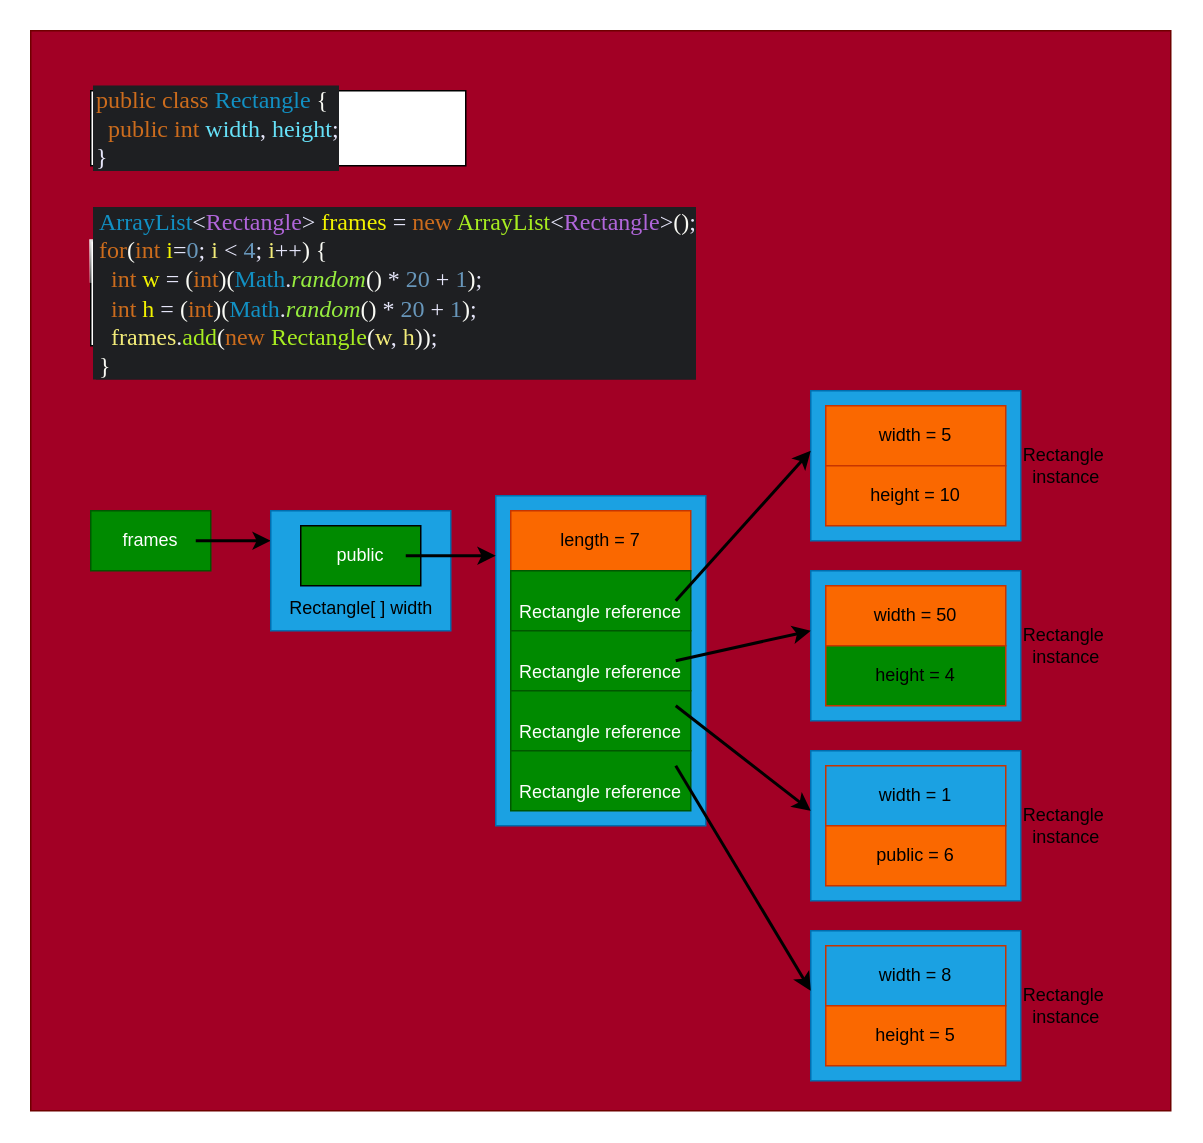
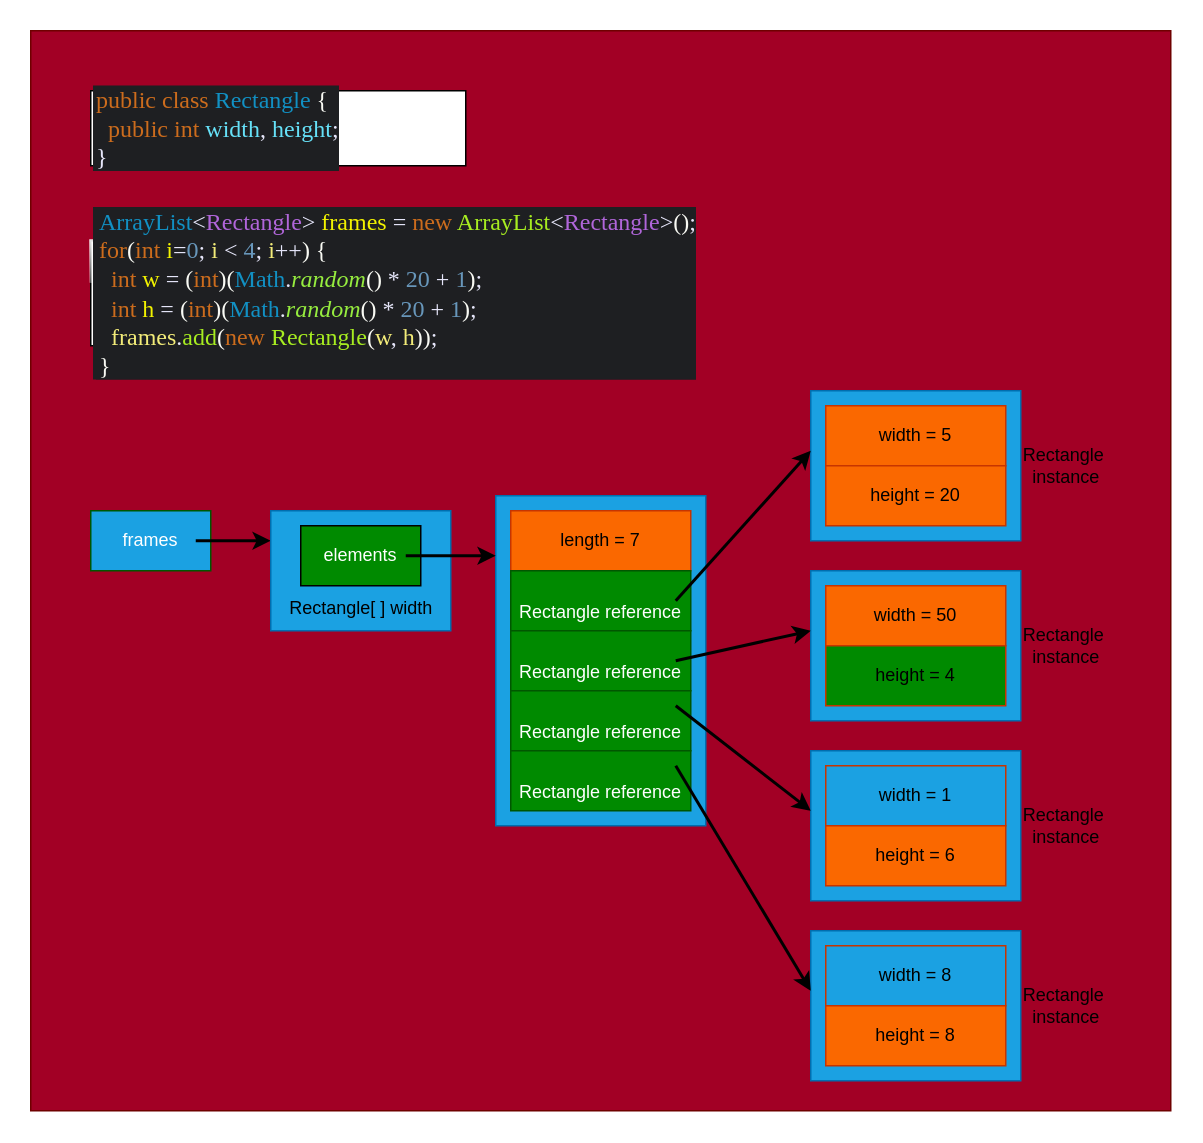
node "height = 10": label "height = 10" -> "height = 20"
node "frames": fillcolor #008a00 -> #1ba1e2
node "public": label "public" -> "elements"
node "public = 6": label "public = 6" -> "height = 6"
node "height = 5": label "height = 5" -> "height = 8"
